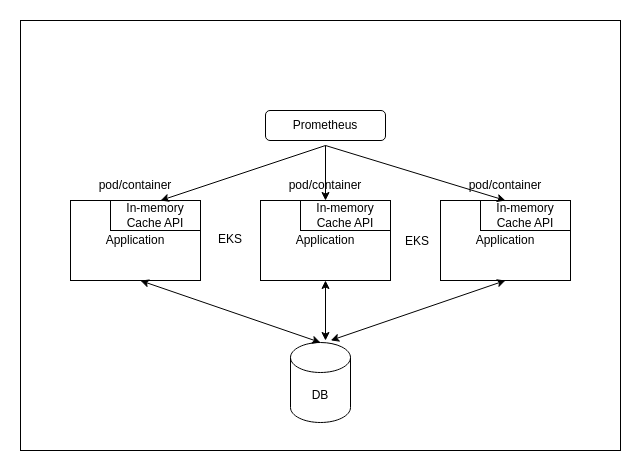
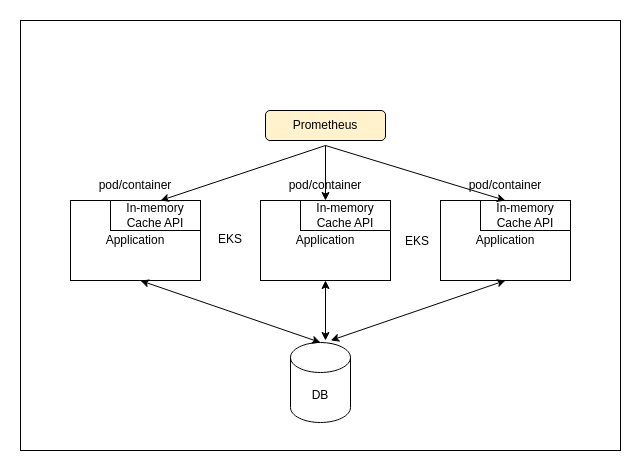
node "Prometheus": fillcolor #ffffff -> #fff2cc
